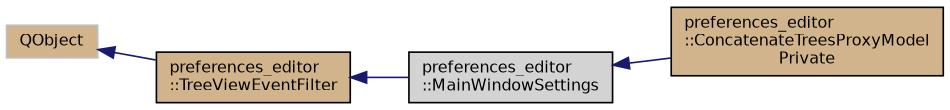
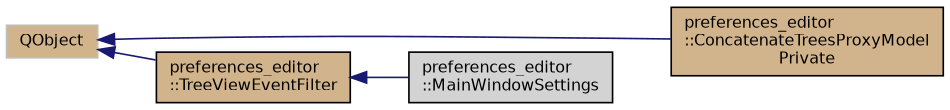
edge "preferences_editor ::ConcatenateTreesProxyModel Private" -> "preferences_editor ::MainWindowSettings": now "preferences_editor ::ConcatenateTreesProxyModel Private" -> "QObject"
